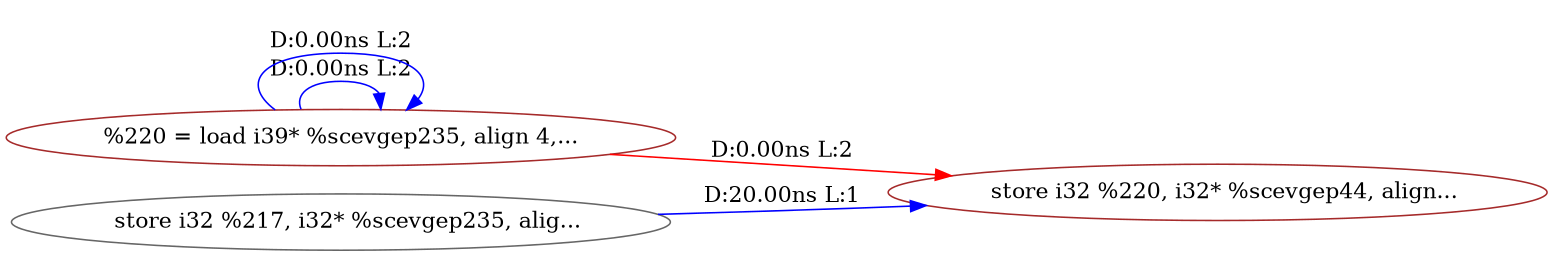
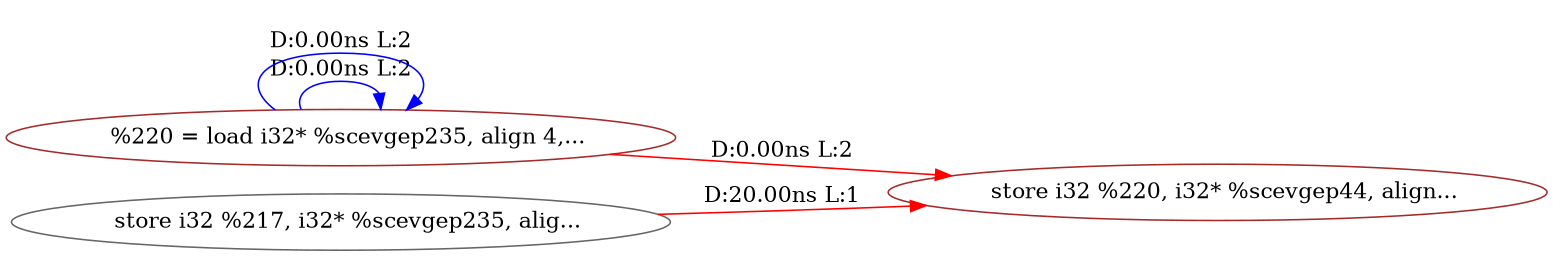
node "%220 = load i39* %scevgep235, align 4,...": label "%220 = load i39* %scevgep235, align 4,..." -> "%220 = load i32* %scevgep235, align 4,..."
edge "store i32 %217, i32* %scevgep235, alig..." -> "store i32 %220, i32* %scevgep44, align...": color blue -> red
